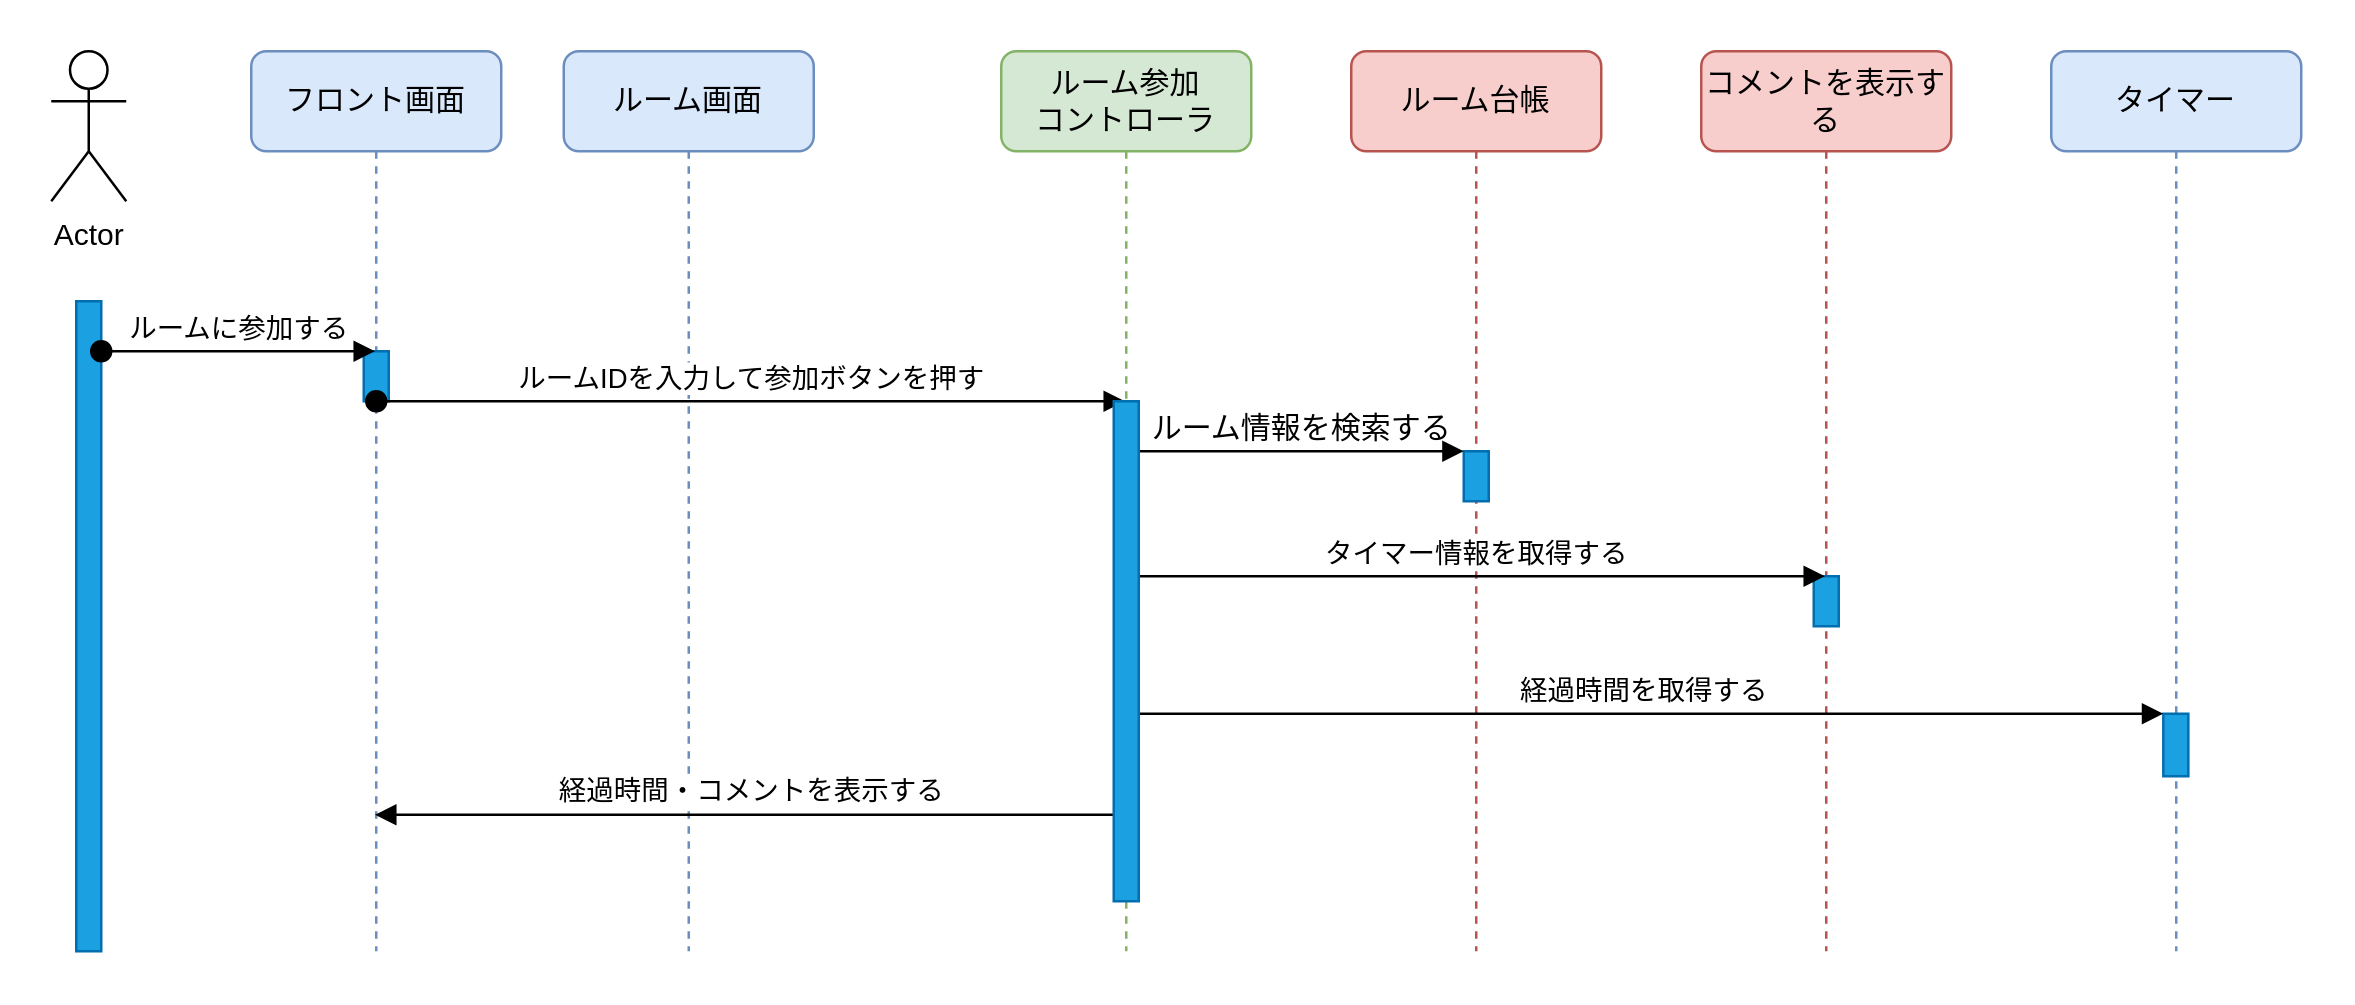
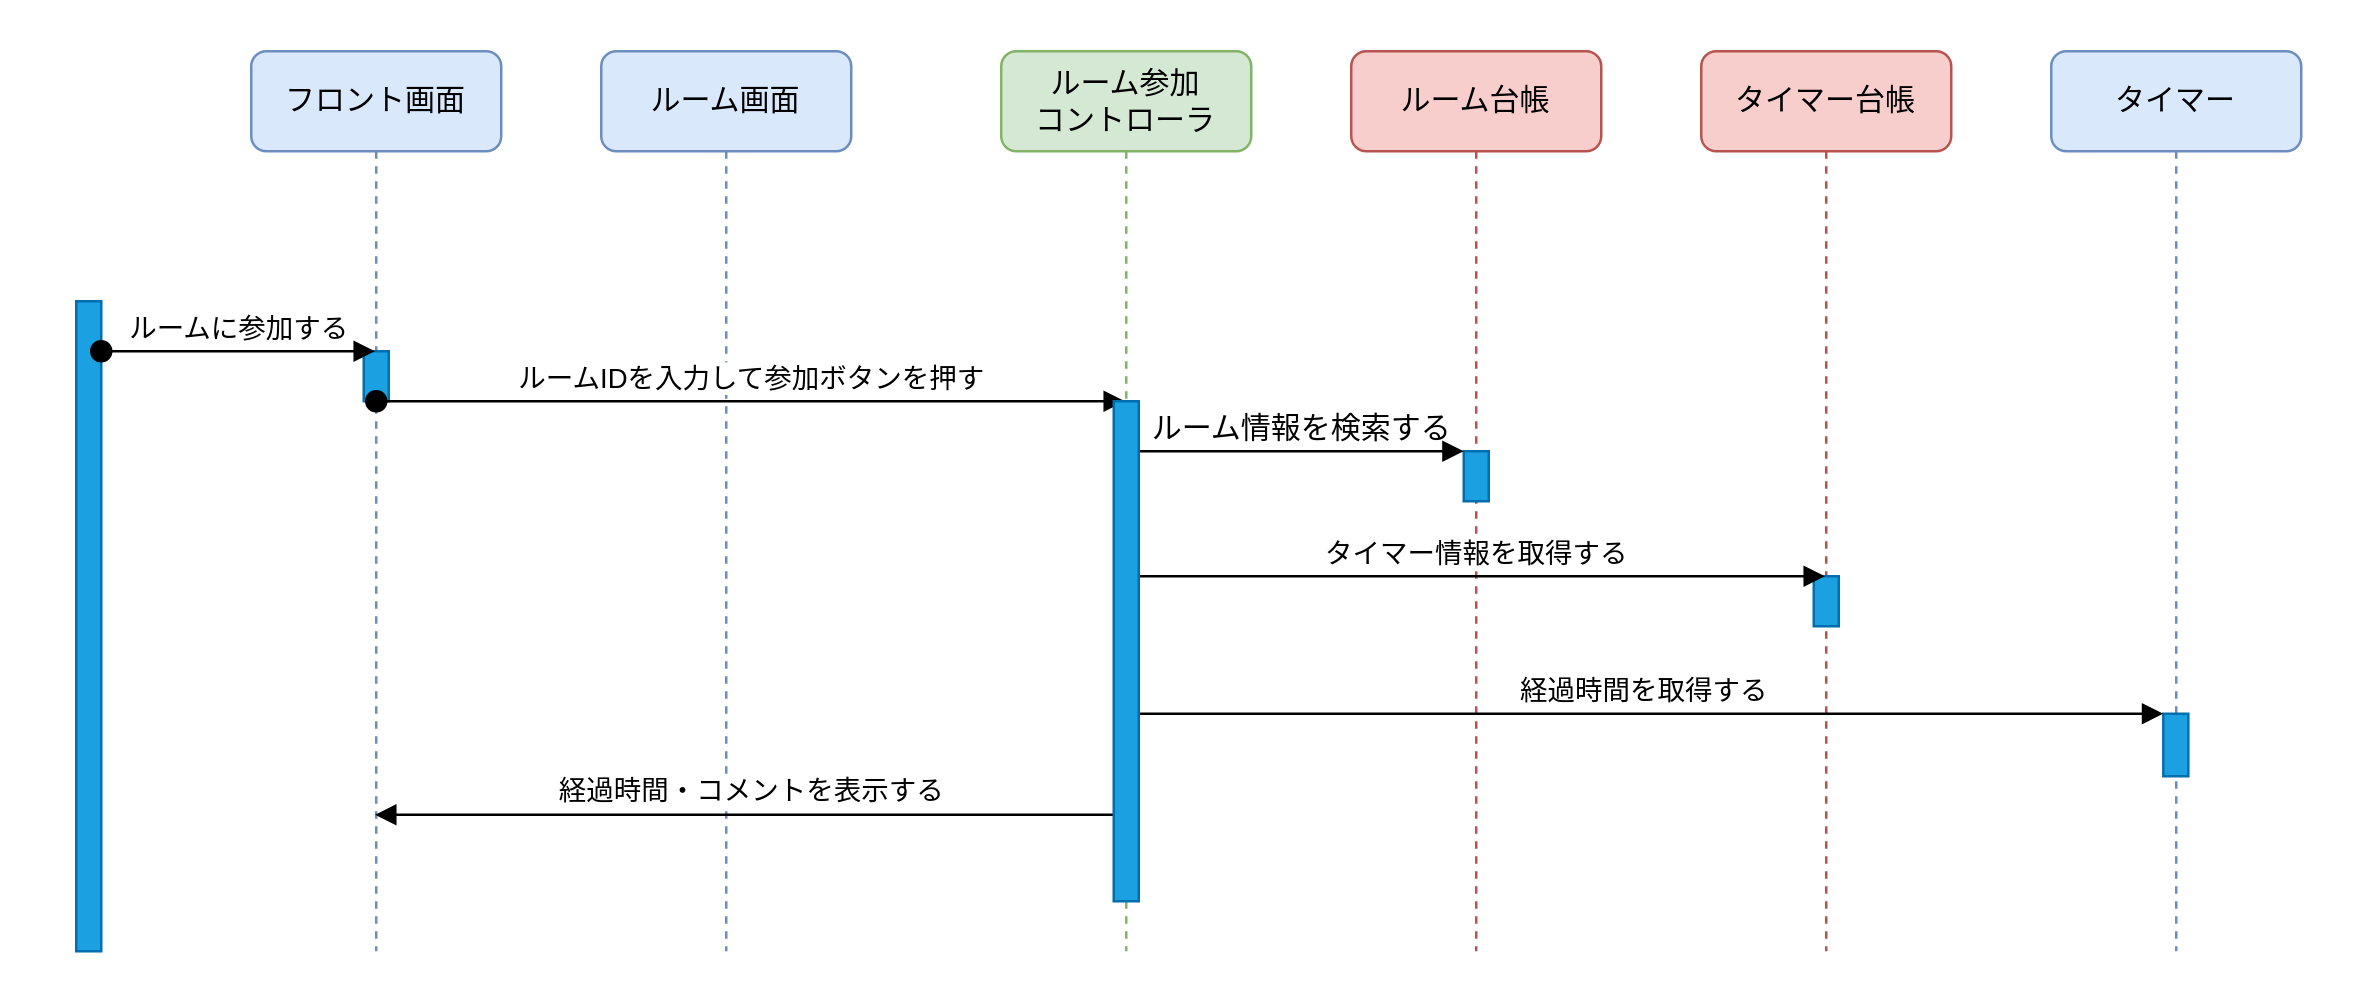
node "コメントを表示する": label "コメントを表示する" -> "タイマー台帳"
node "Actor": removed
node "ルーム画面": moved (689, 501) -> (726, 501)
